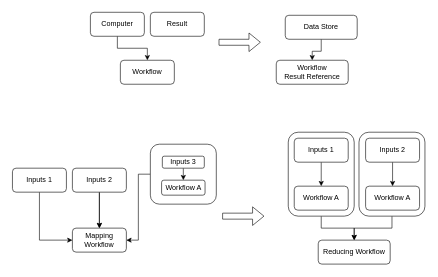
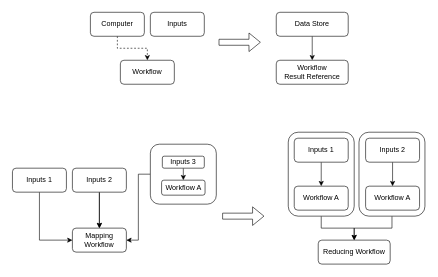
node "Result": label "Result" -> "Inputs"
node "Data Store": moved (321, 27) -> (312, 24)
edge "Computer" -> "Workflow": style solid -> dashed
